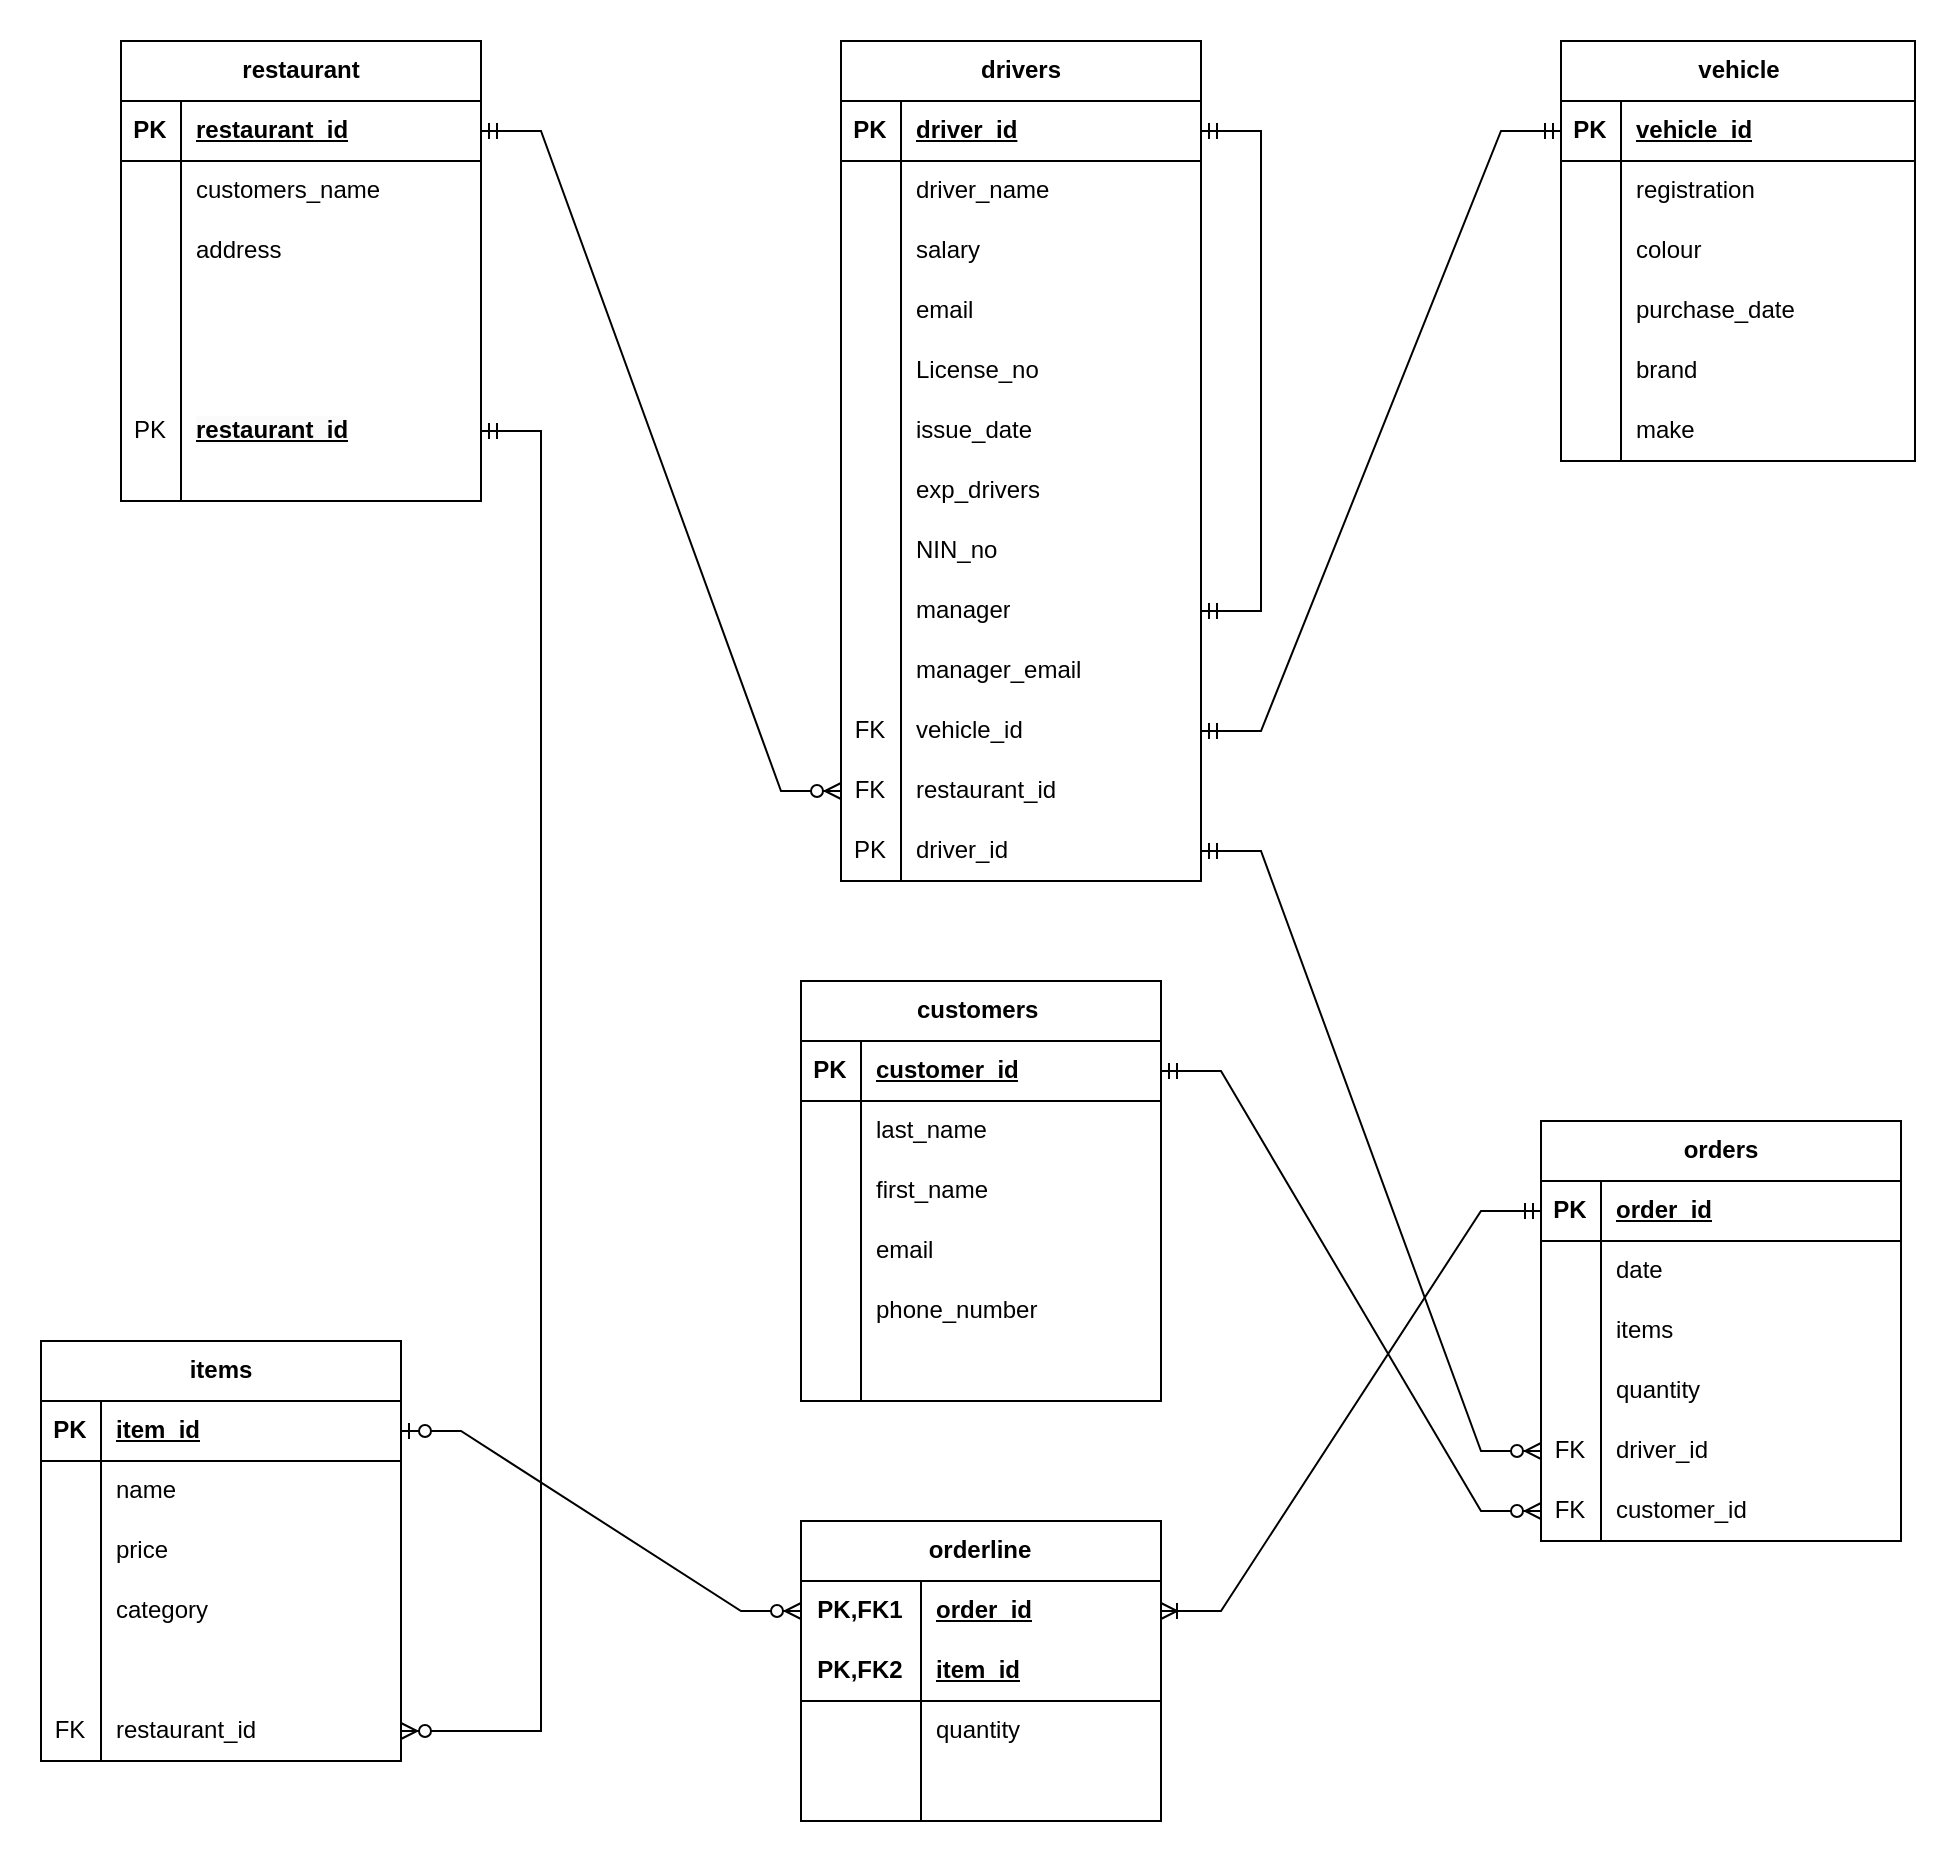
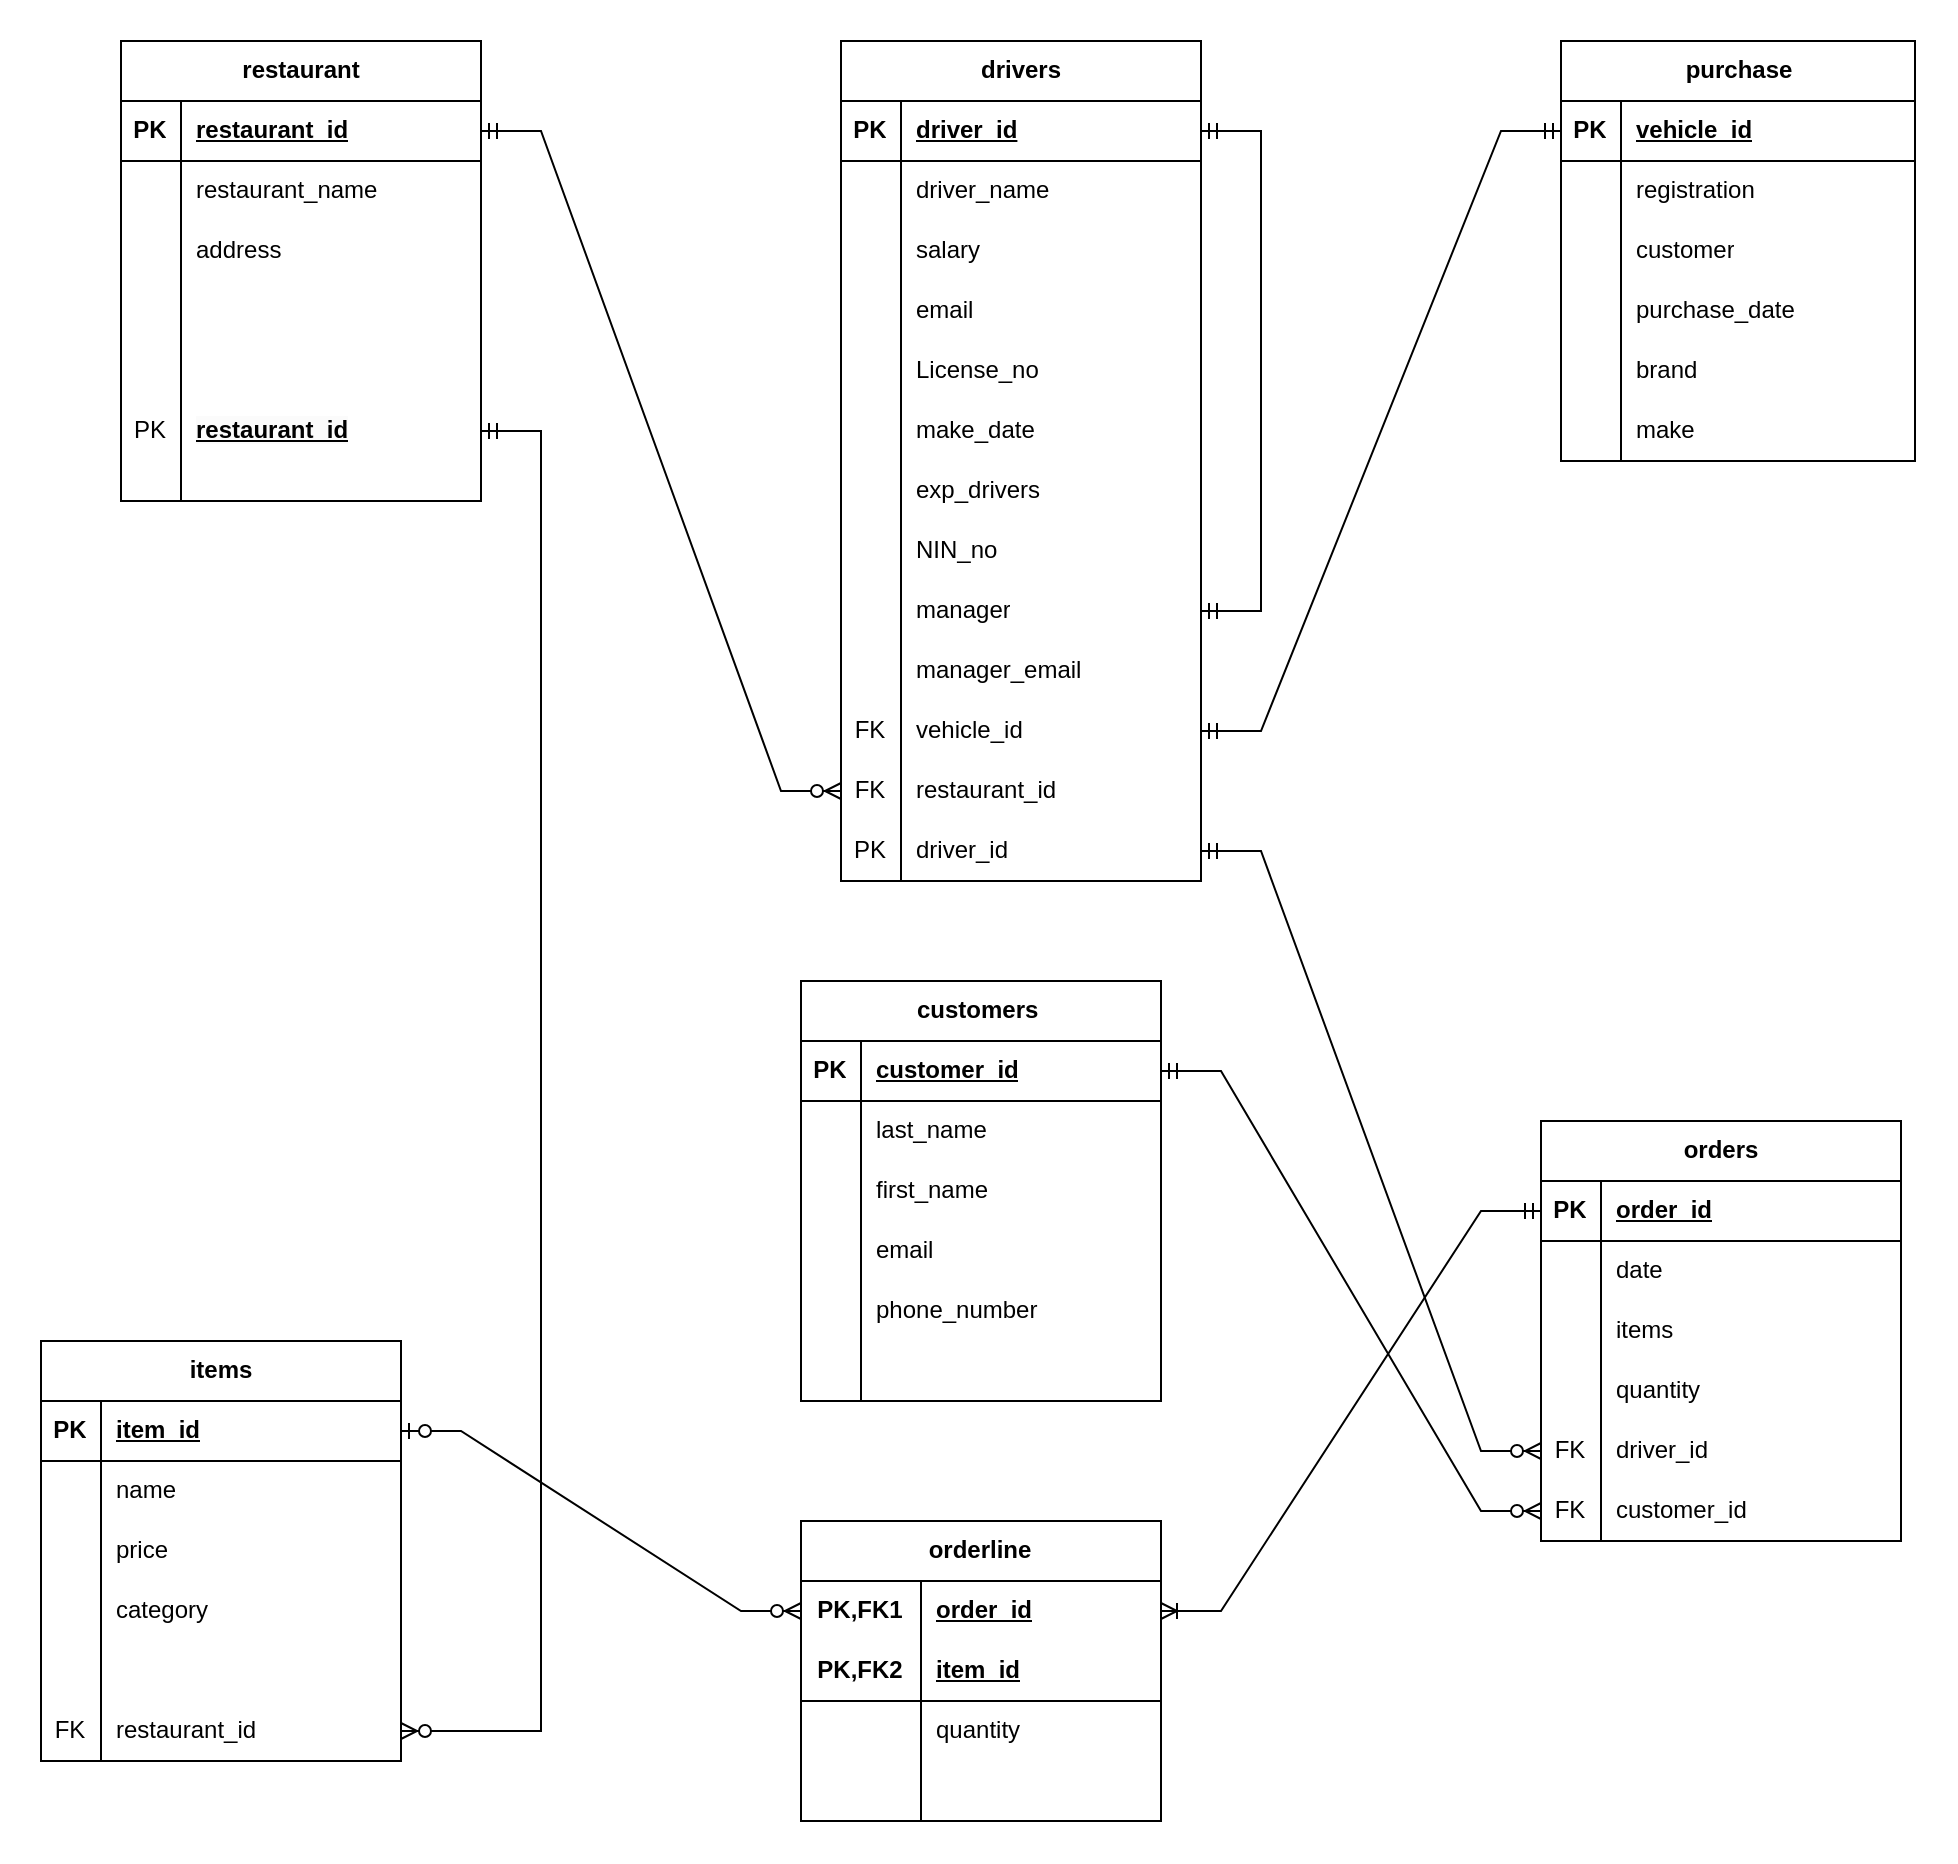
node "vehicle": label "vehicle" -> "purchase"
node "customers_name": label "customers_name" -> "restaurant_name"
node "colour": label "colour" -> "customer"
node "issue_date": label "issue_date" -> "make_date"
